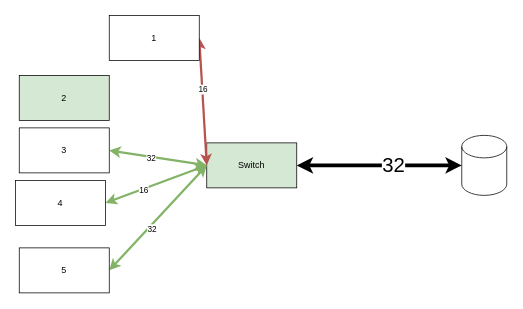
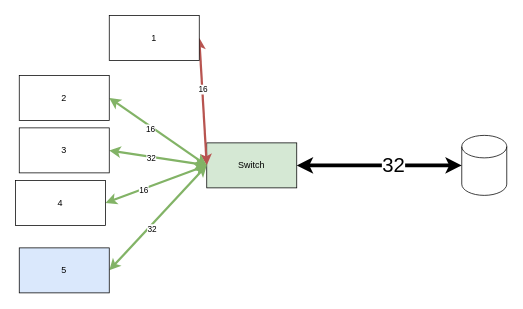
node "2": fillcolor #d5e8d4 -> #ffffff
edge "2" -- "Switch": added, label "16"
node "5": fillcolor #ffffff -> #dae8fc
